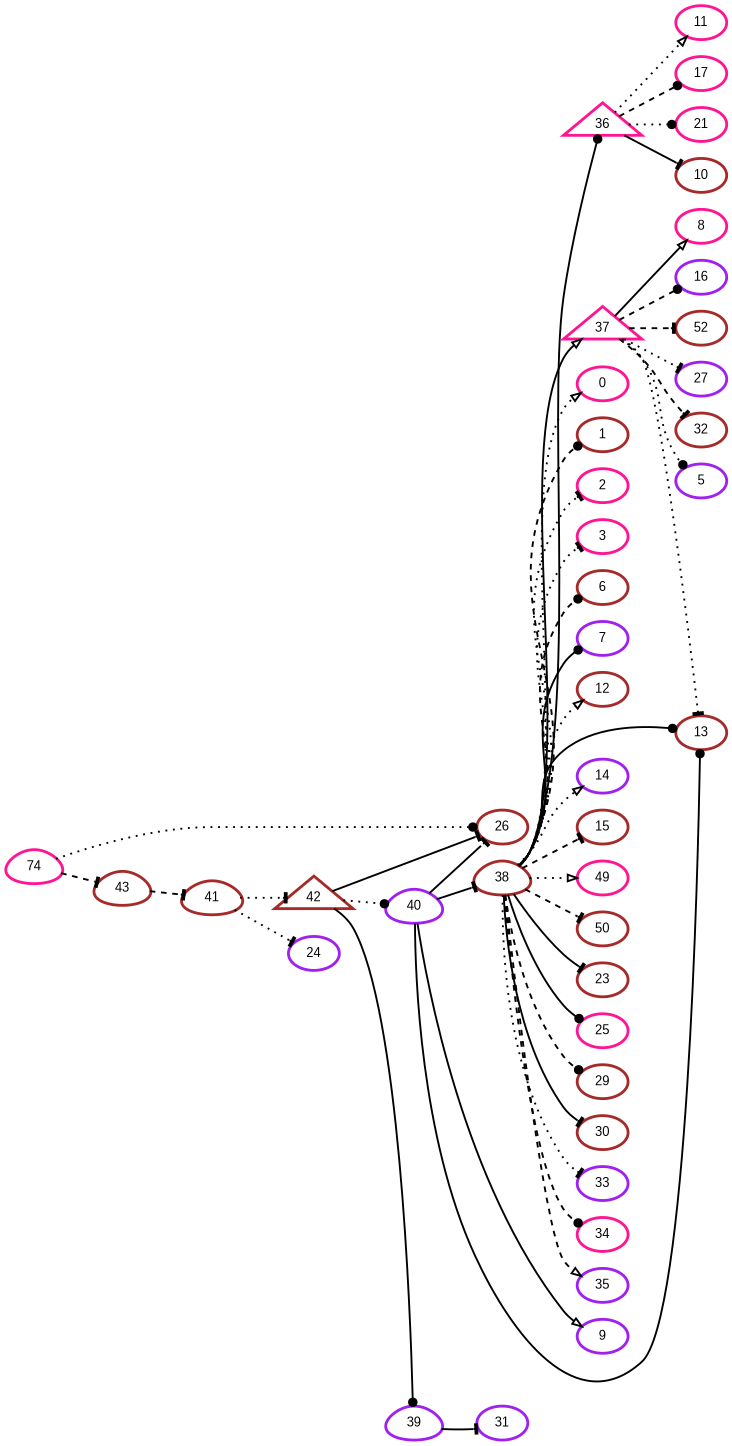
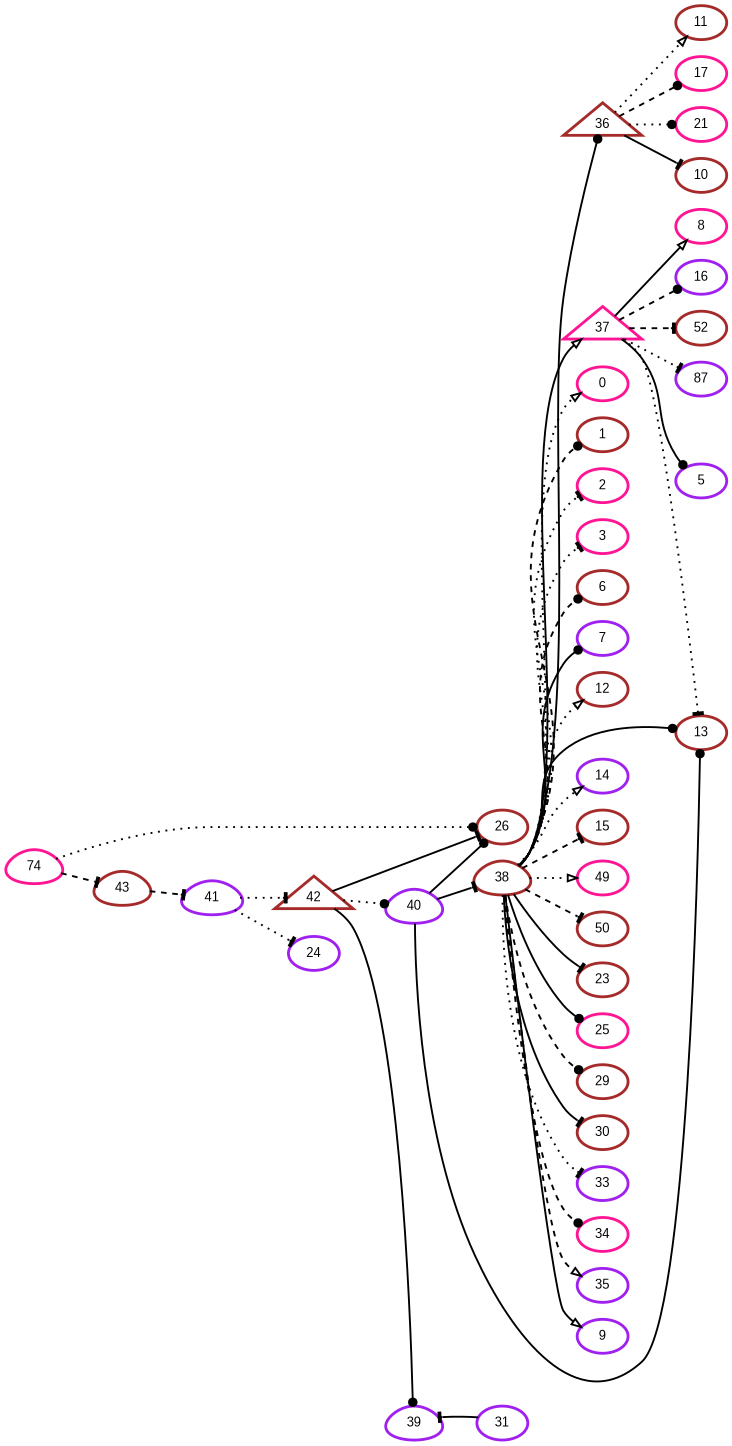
node "11": color deeppink -> brown
node "36": color deeppink -> brown
node "27": label "27" -> "87"
edge "37" -> "5": style dotted -> bold
node "32": removed
edge "40" -> "26": arrowhead tee -> dot
node "41": color brown -> purple
edge "40" -> "9": now "38" -> "9"
edge "39" -> "31": reversed
